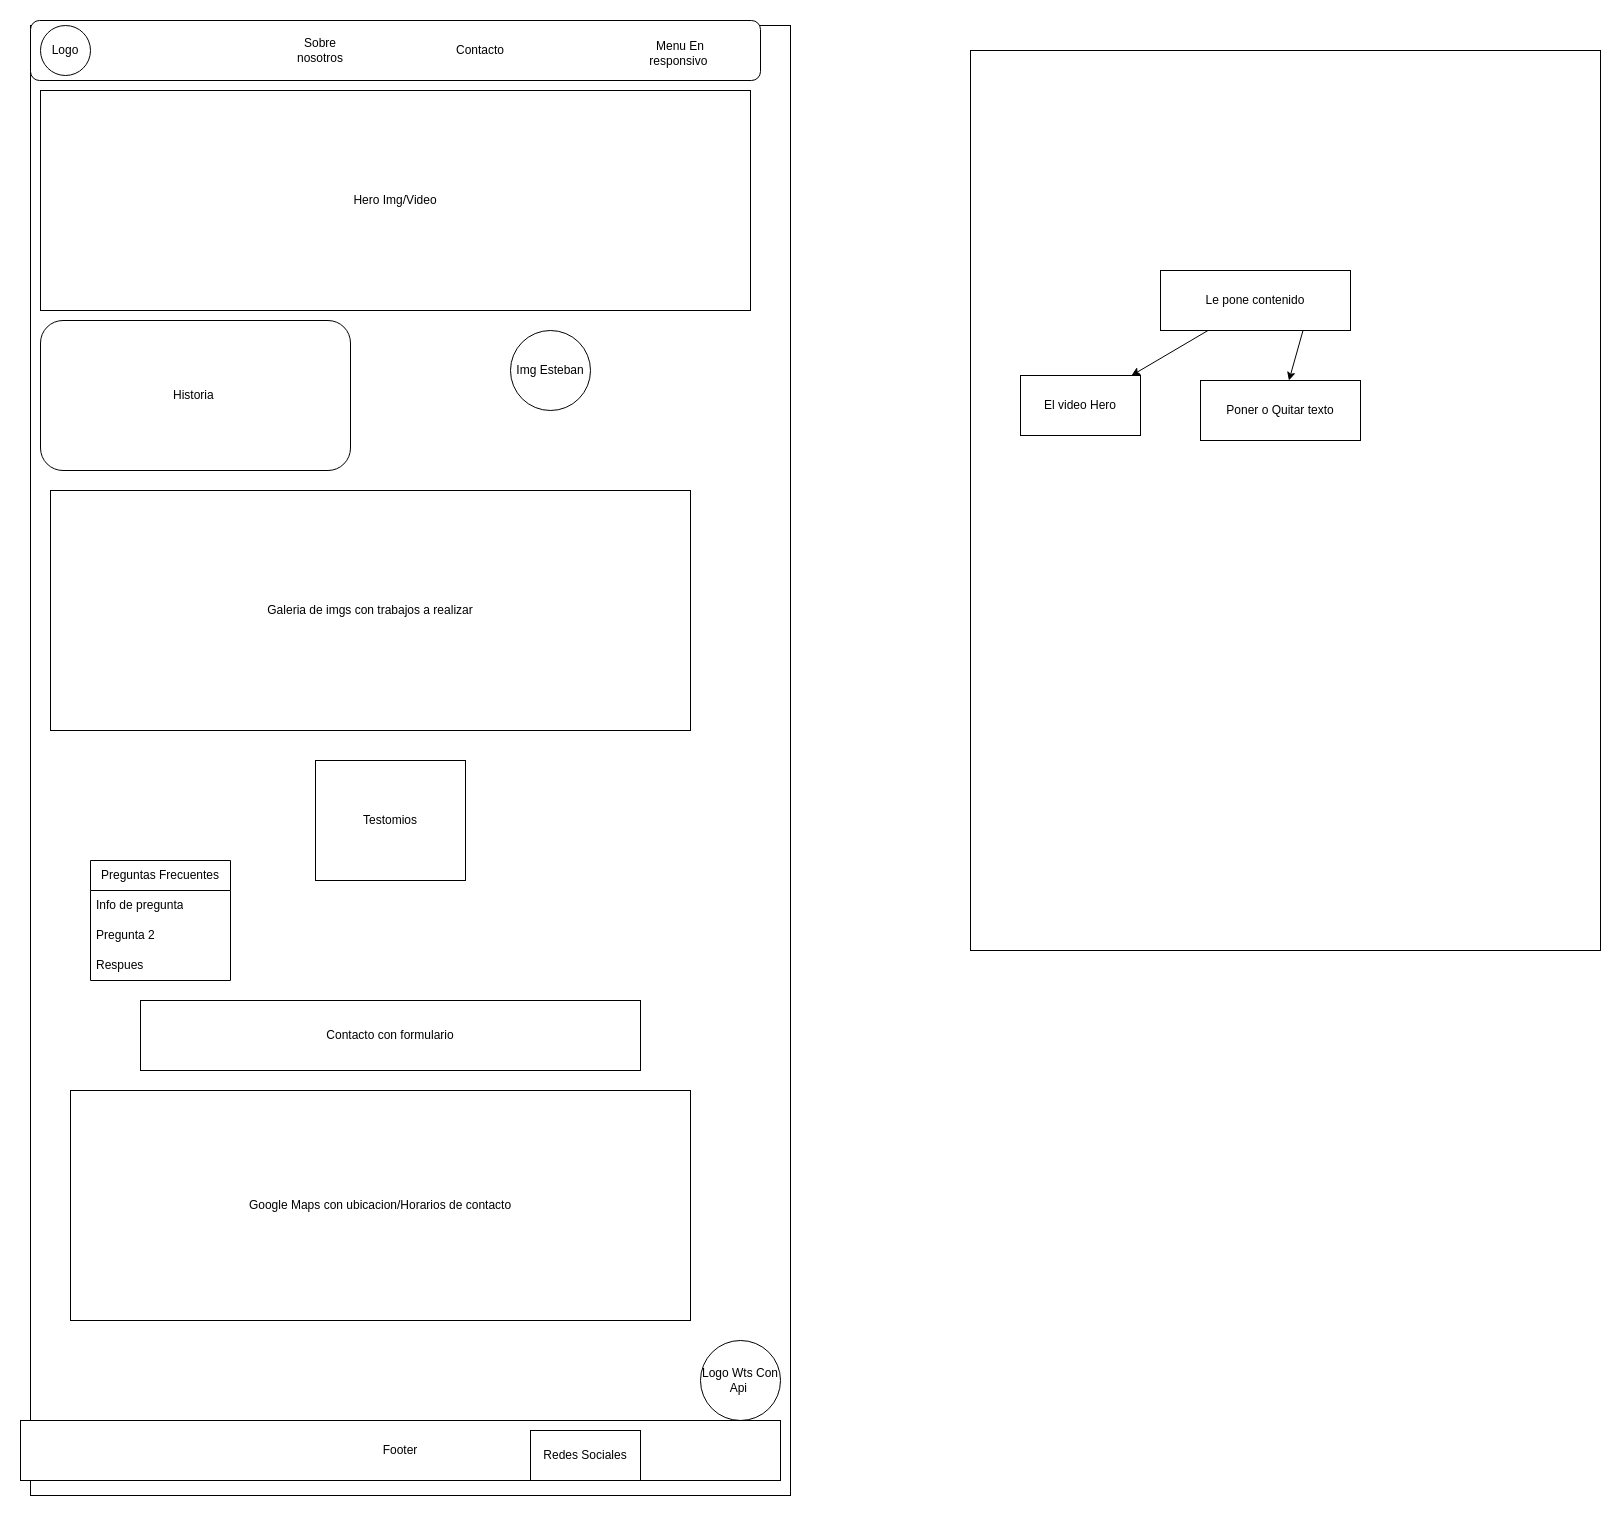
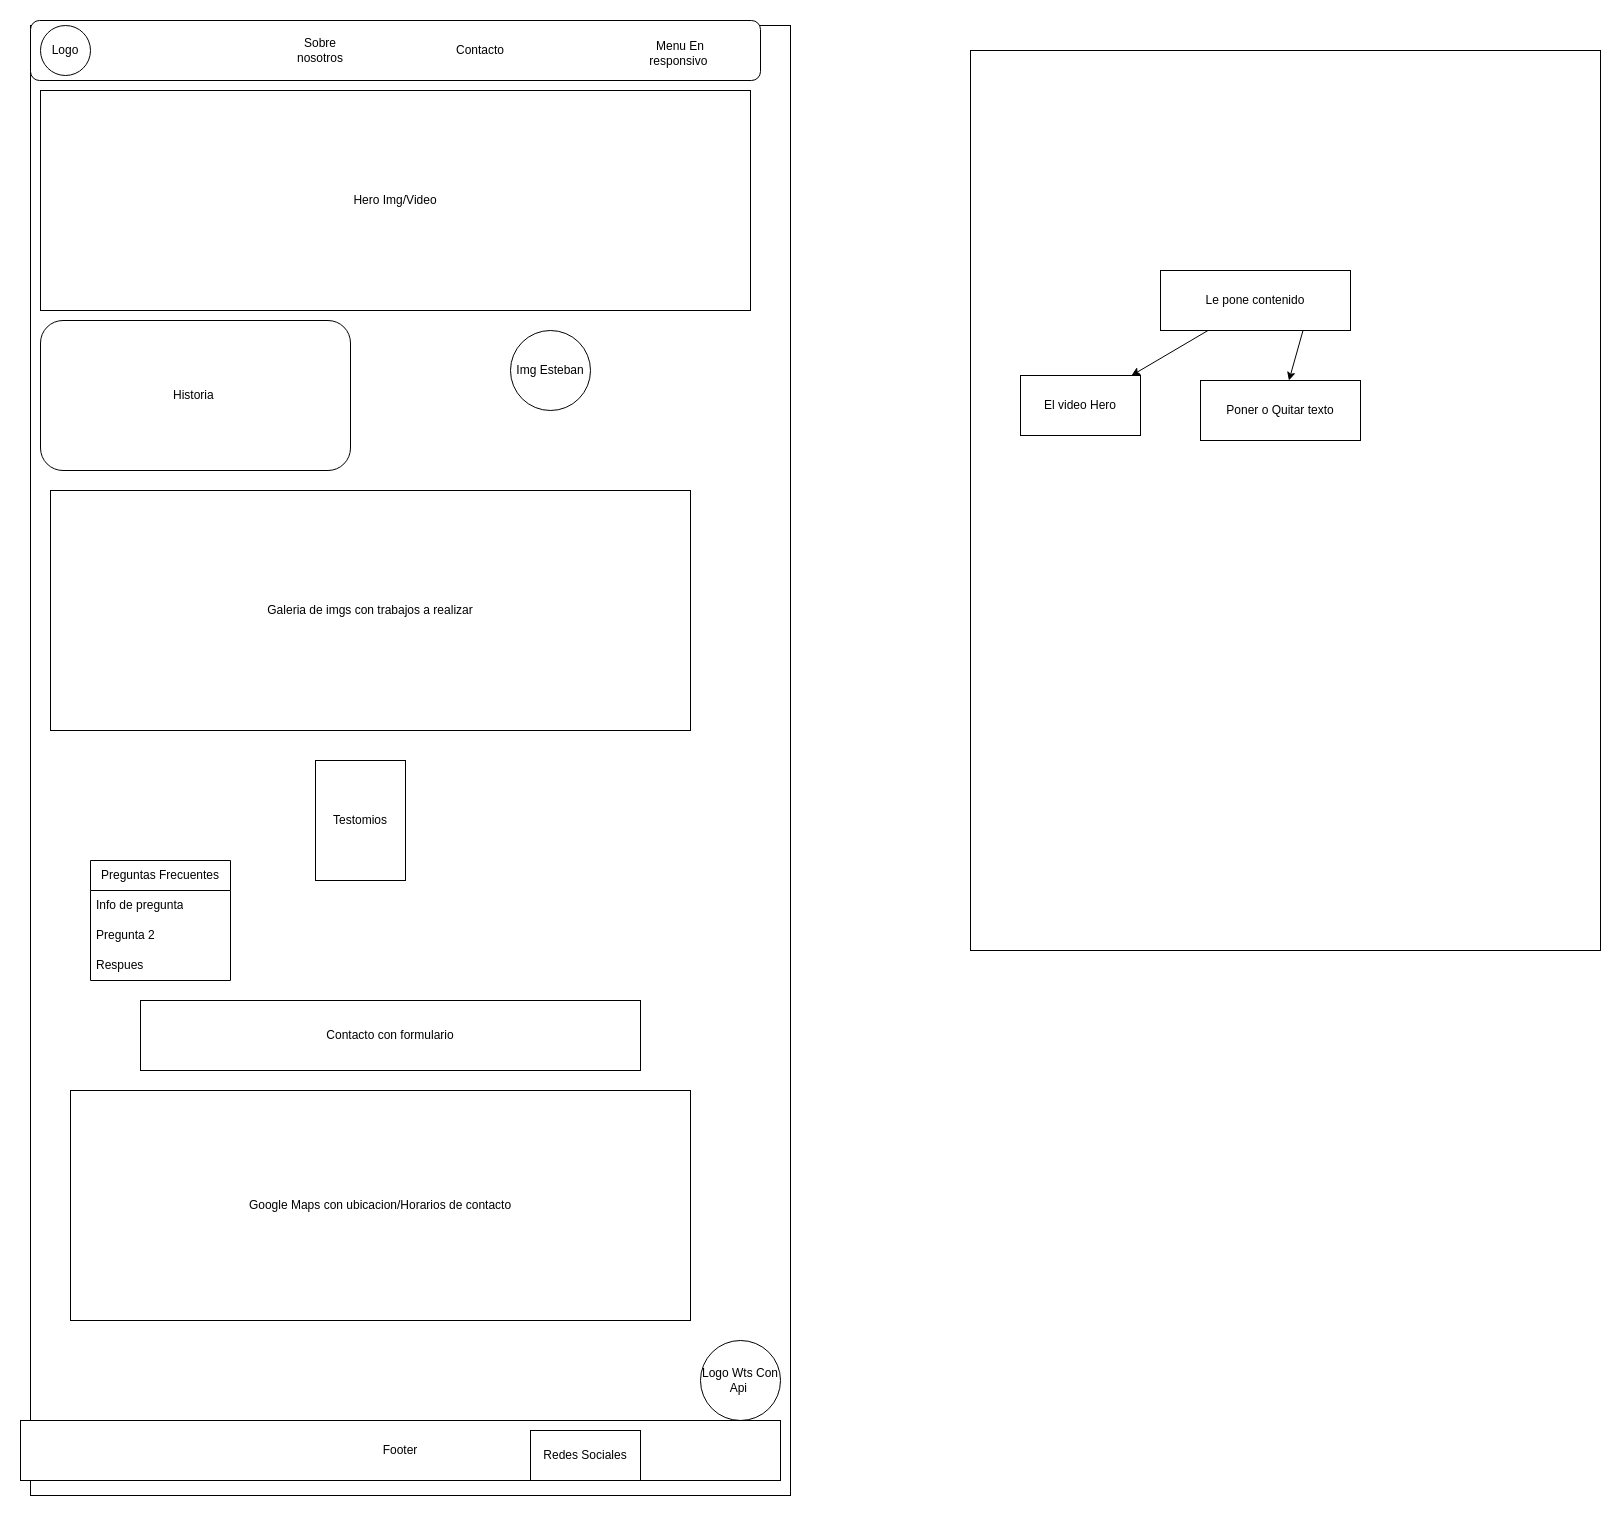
node "Testomios": size 150x120 -> 90x120
